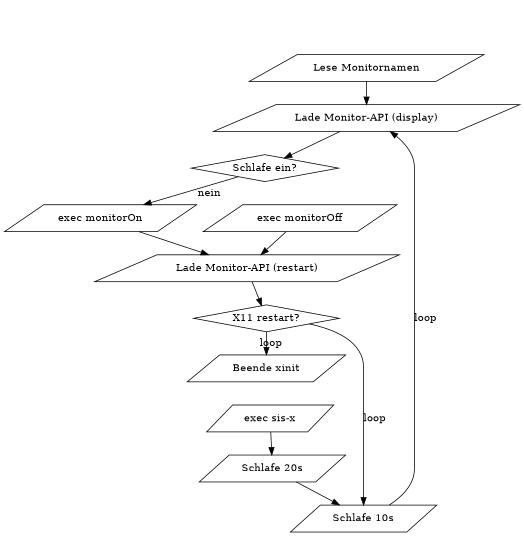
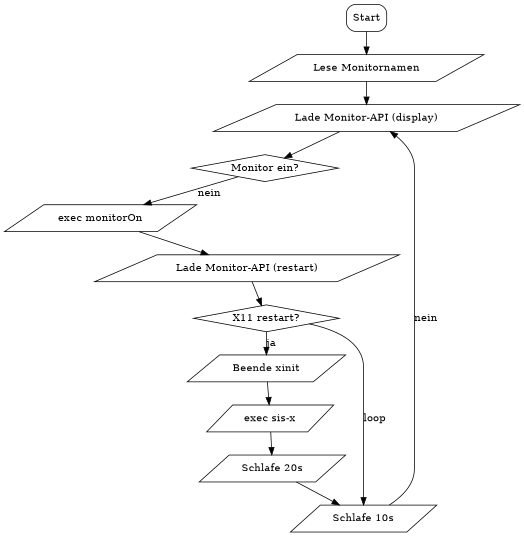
node "Start": added
node "Schlafe ein?": label "Schlafe ein?" -> "Monitor ein?"
node "exec monitorOff": removed
edge "Schlafe 10s" -> "Lade Monitor-API (display)": label "loop" -> "nein"
edge "X11 restart?" -> "Beende xinit": label "loop" -> "ja"
edge "Beende xinit" -> "exec sis-x": added
